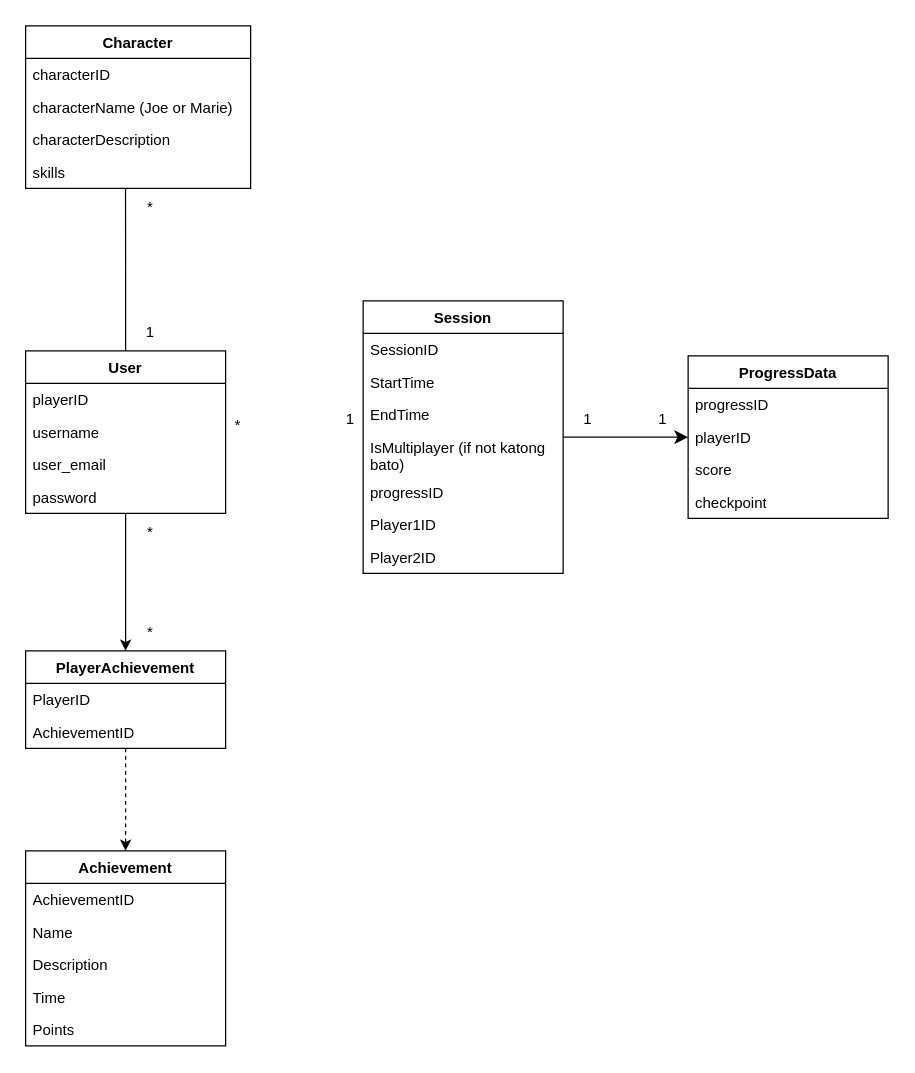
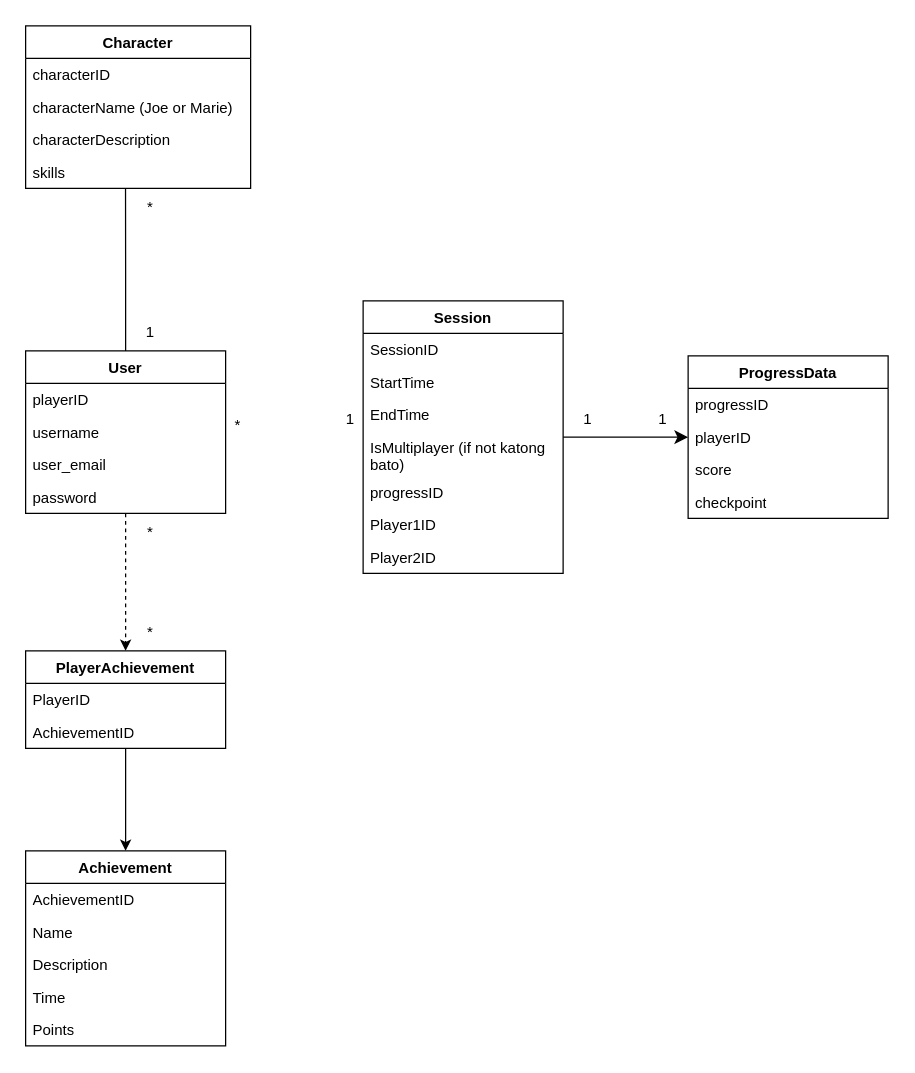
edge "User" -> "PlayerAchievement": style solid -> dashed
edge "PlayerAchievement" -> "Achievement": style dashed -> solid
